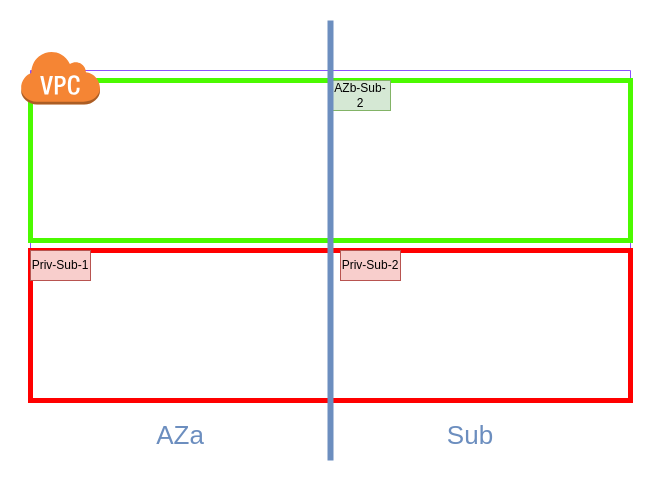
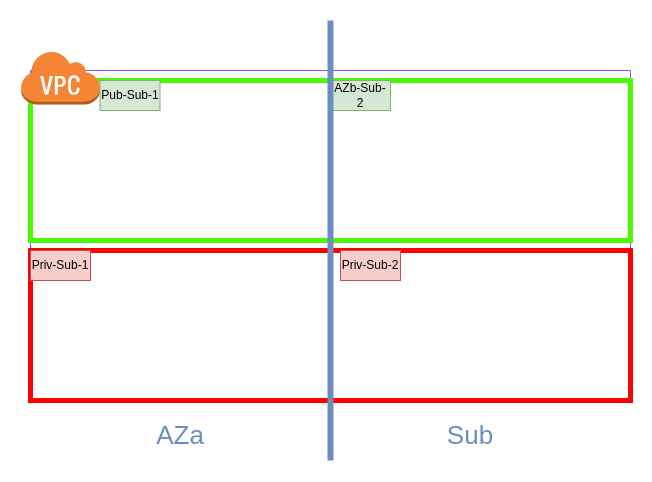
node "Pub-Sub-1": added
